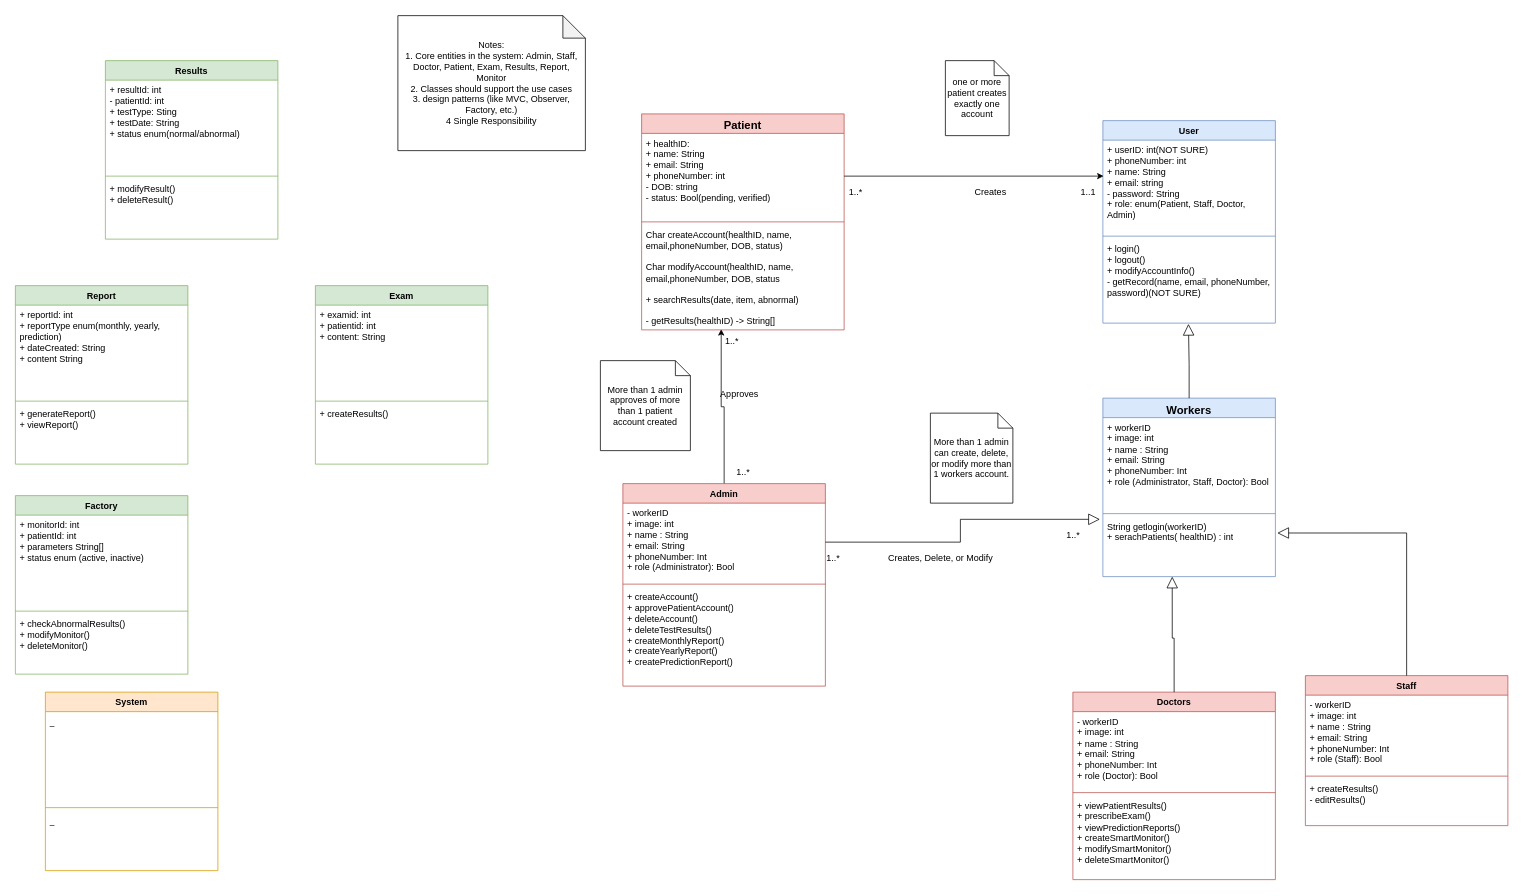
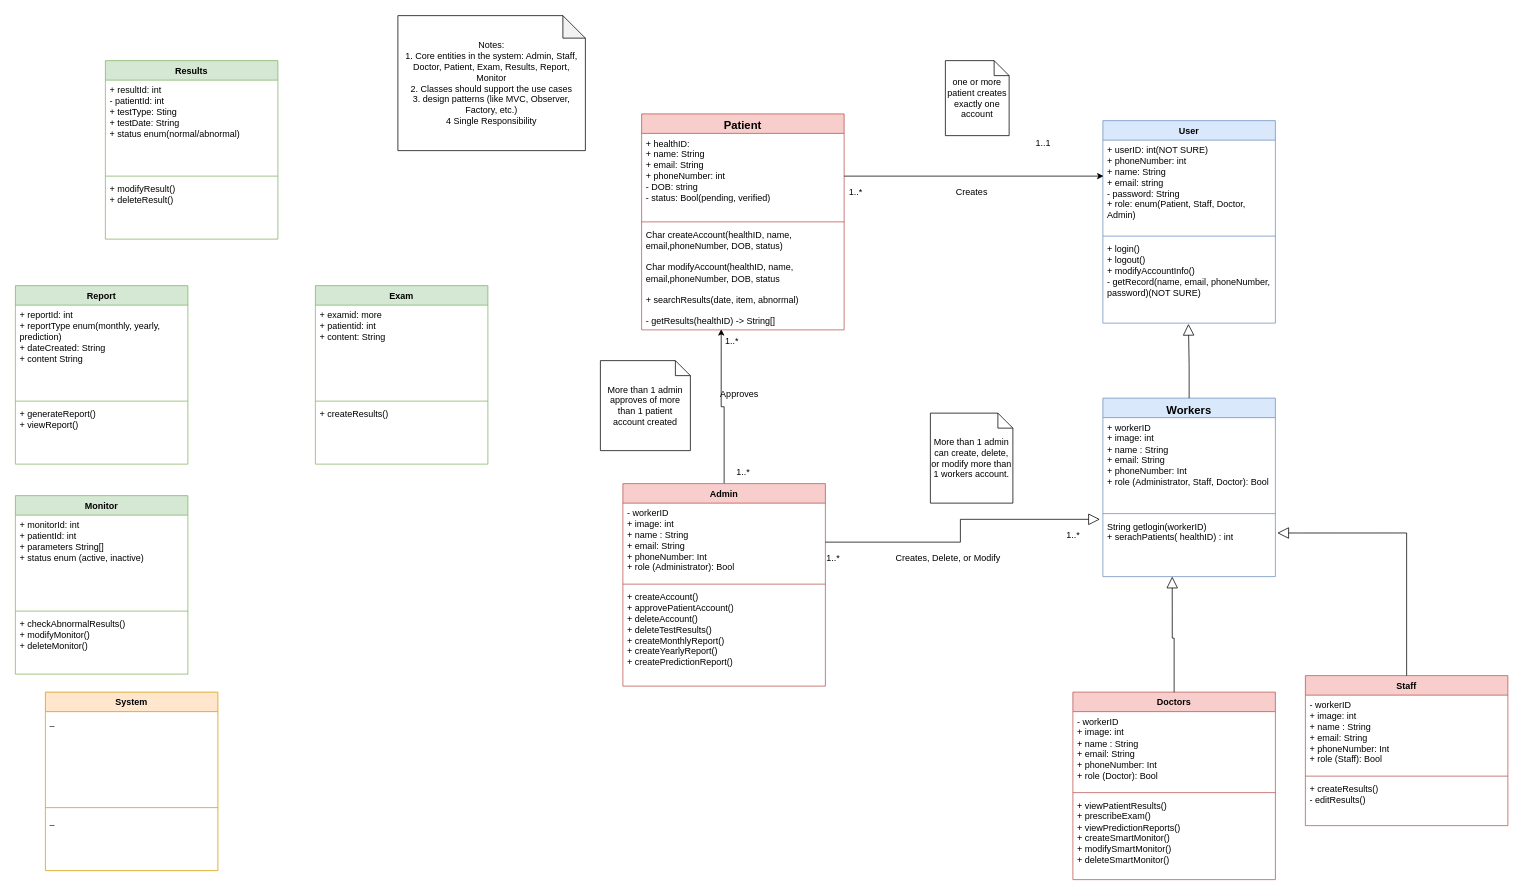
node "Creates": moved (990, 192) -> (972, 192)
node "1..1": moved (1088, 192) -> (1043, 143)
node "+ examid: int + patientid: int + content: String": label "+ examid: int + patientid: int + content: String" -> "+ examid: more + patientid: int + content: String"
node "Factory": label "Factory" -> "Monitor"
node "Creates, Delete, or Modify": moved (942, 558) -> (949, 558)
